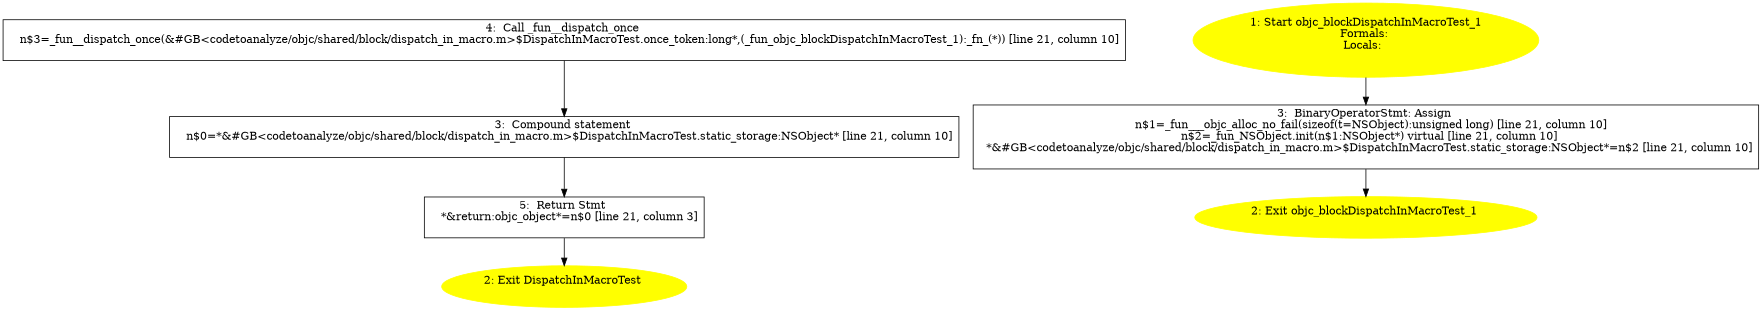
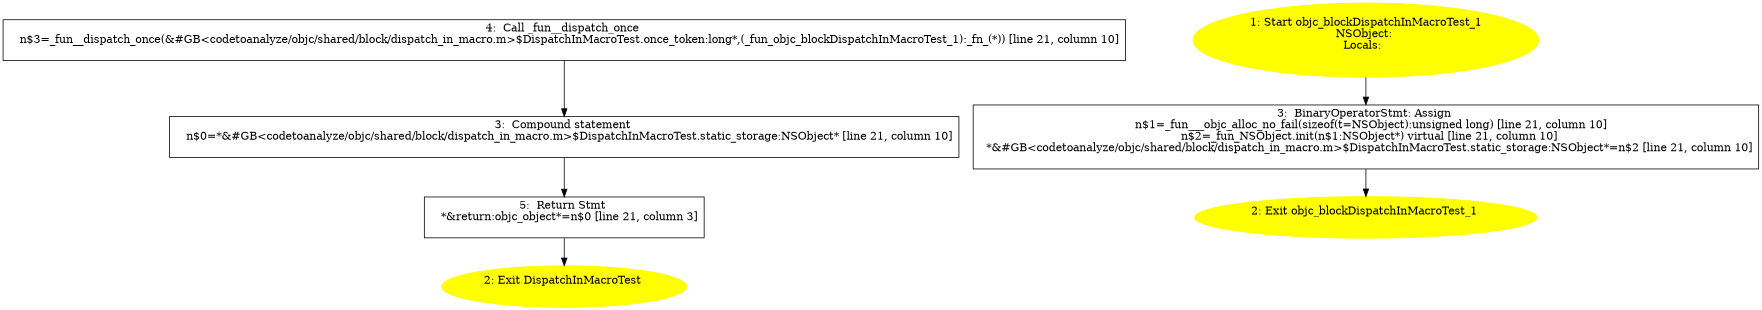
node "1: Start objc_blockDispatchInMacroTest_1 Formals: Locals:": label "1: Start objc_blockDispatchInMacroTest_1 Formals: Locals:" -> "1: Start objc_blockDispatchInMacroTest_1 NSObject: Locals:"
